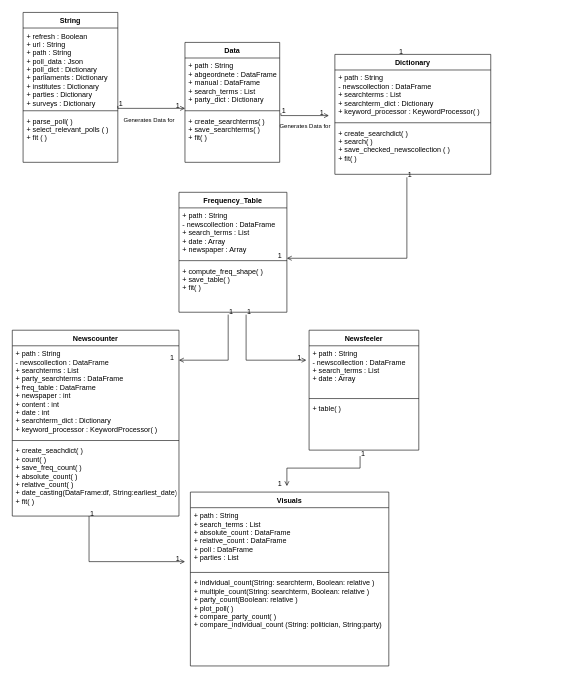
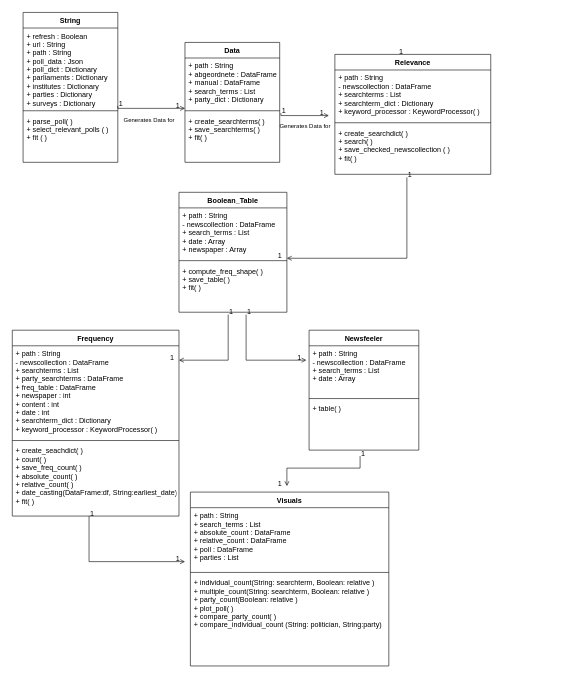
node "Dictionary": label "Dictionary" -> "Relevance"
node "Frequency_Table": label "Frequency_Table" -> "Boolean_Table"
node "Newscounter": label "Newscounter" -> "Frequency"
